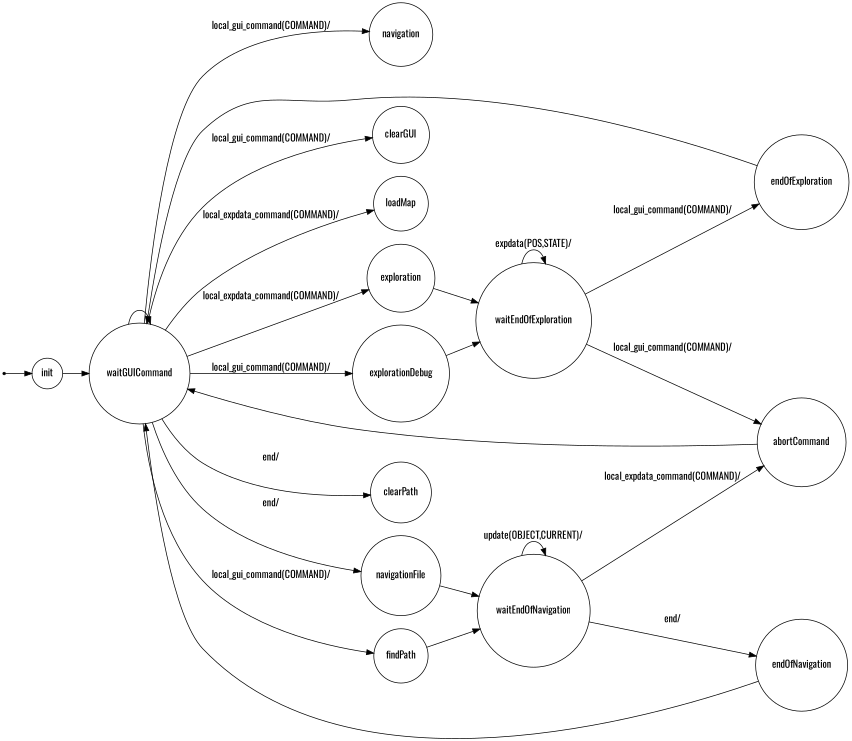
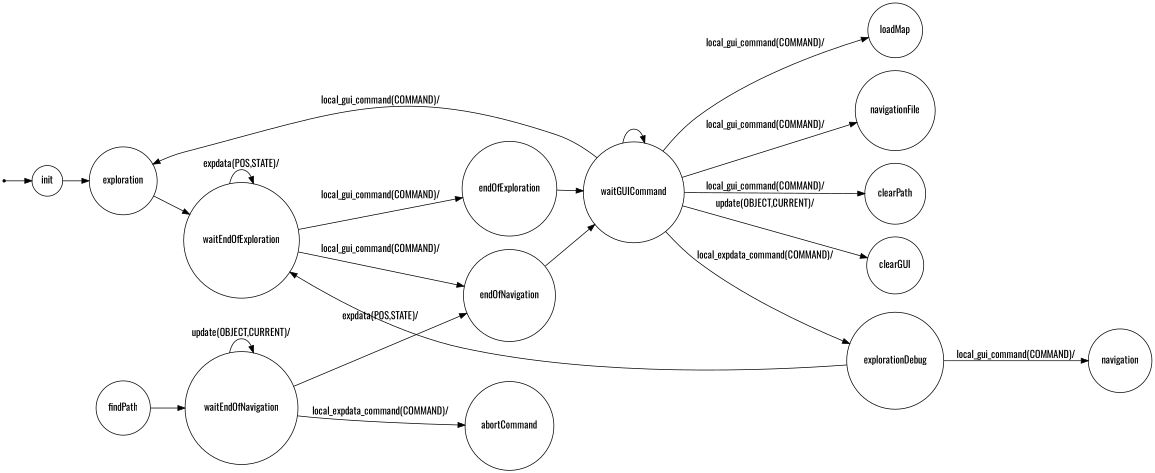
edge "waitGUICommand" -> "navigation": now "explorationDebug" -> "navigation"
edge "waitGUICommand" -> "clearGUI": label "local_gui_command(COMMAND)/" -> "update(OBJECT,CURRENT)/"
edge "waitGUICommand" -> "loadMap": label "local_expdata_command(COMMAND)/" -> "local_gui_command(COMMAND)/"
edge "waitGUICommand" -> "exploration": label "local_expdata_command(COMMAND)/" -> "local_gui_command(COMMAND)/"
edge "waitGUICommand" -> "explorationDebug": label "local_gui_command(COMMAND)/" -> "local_expdata_command(COMMAND)/"
edge "init" -> "waitGUICommand": now "init" -> "exploration"
edge "waitEndOfExploration" -> "abortCommand": now "waitEndOfExploration" -> "endOfNavigation"
edge "abortCommand" -> "waitGUICommand": removed
edge "waitGUICommand" -> "clearPath": label "end/" -> "local_gui_command(COMMAND)/"
edge "waitGUICommand" -> "navigationFile": label "end/" -> "local_gui_command(COMMAND)/"
edge "waitGUICommand" -> "findPath": removed, label "local_gui_command(COMMAND)/"
edge "navigationFile" -> "waitEndOfNavigation": removed
edge "waitEndOfNavigation" -> "endOfNavigation": label "end/" -> "expdata(POS,STATE)/"
